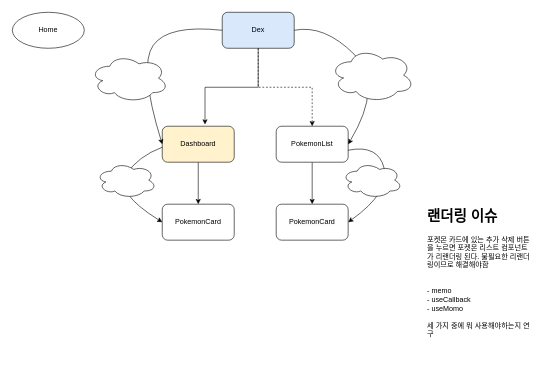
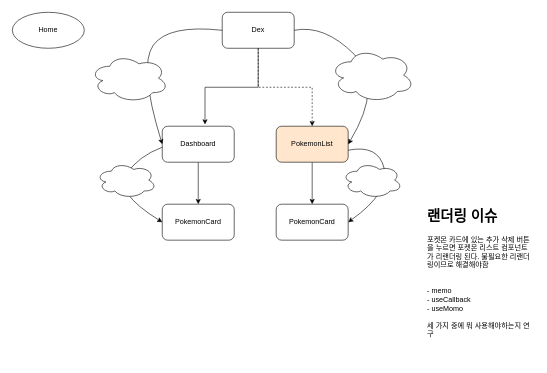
node "Dex": fillcolor #dae8fc -> #ffffff
node "Dashboard": fillcolor #fff2cc -> #ffffff
node "PokemonList": fillcolor #ffffff -> #ffe6cc
